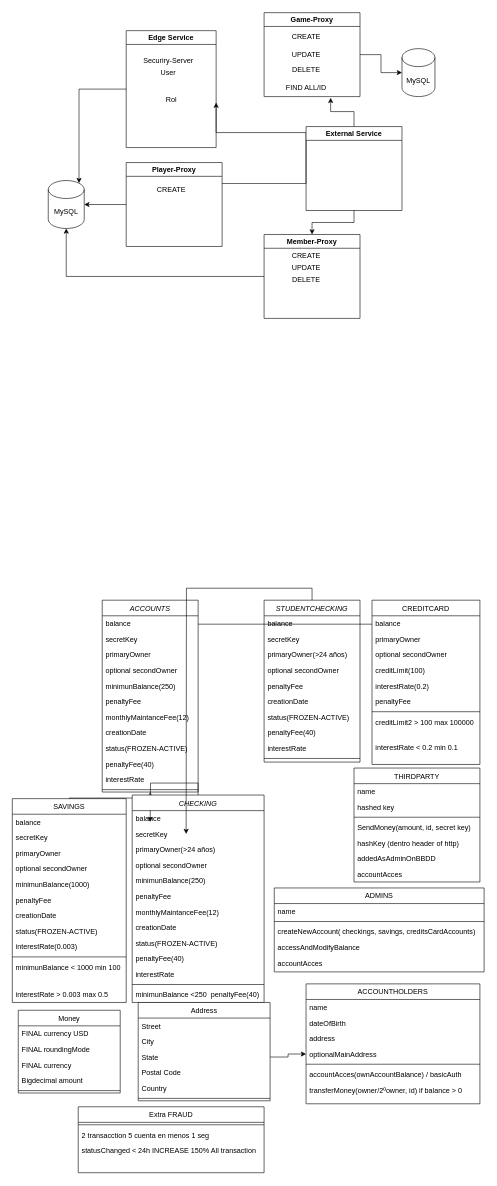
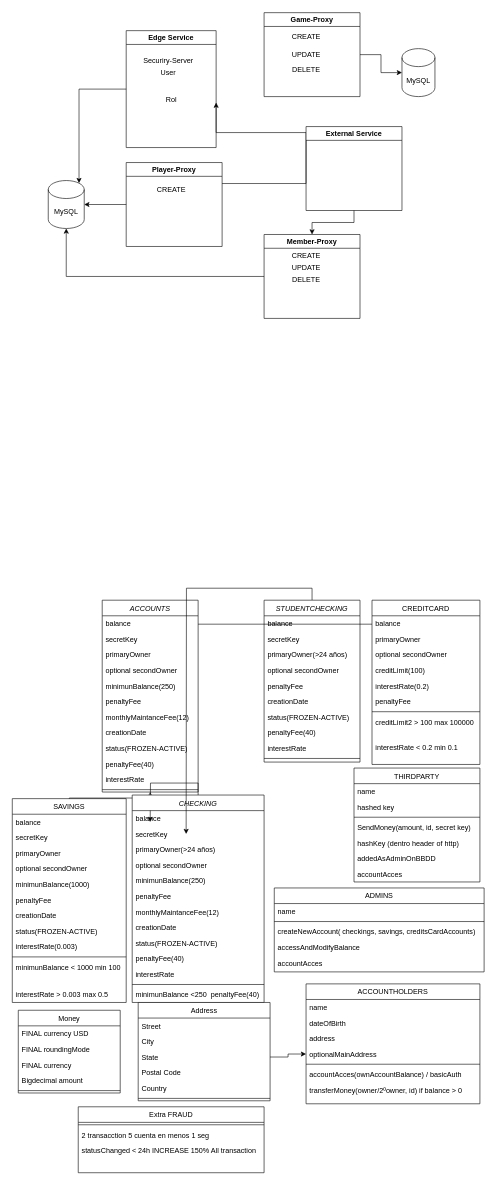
node "FIND ALL/ID": removed
edge "External Service" -> "FIND ALL/ID": removed
